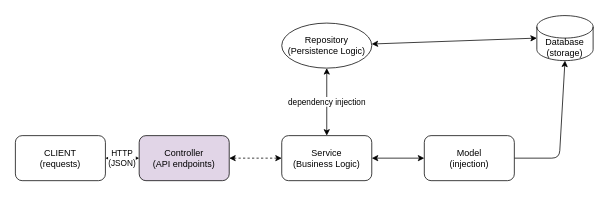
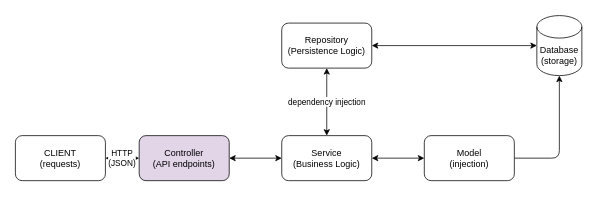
node "Database (storage)": size 56x45 -> 45x60
node "Repository (Persistence Logic)": shape ellipse -> rounded rectangle
edge "Controller (API endpoints)" -- "Service (Business Logic)": style dashed -> solid
